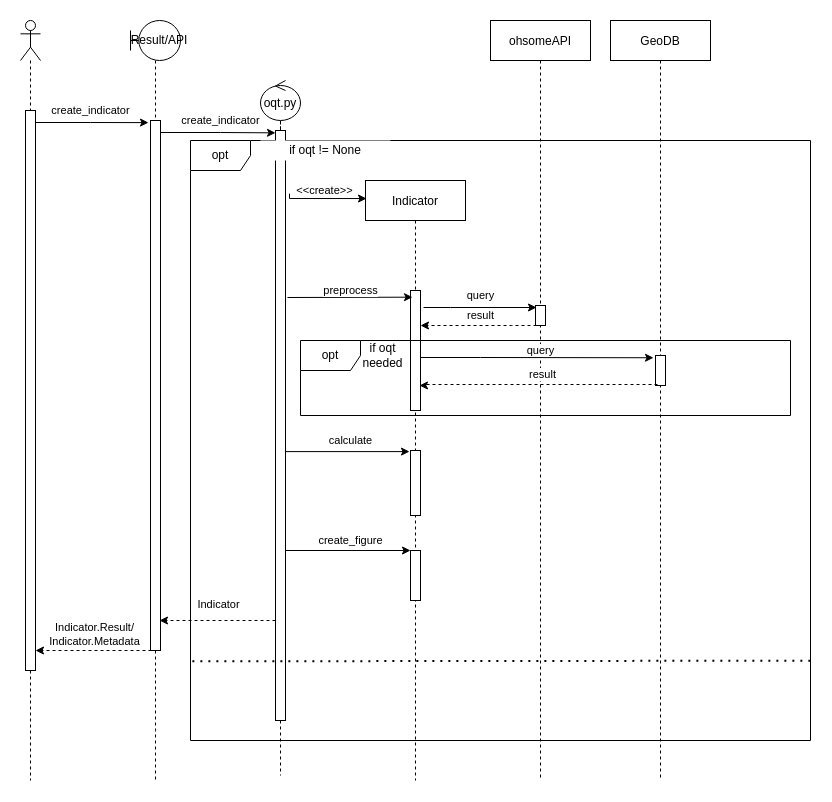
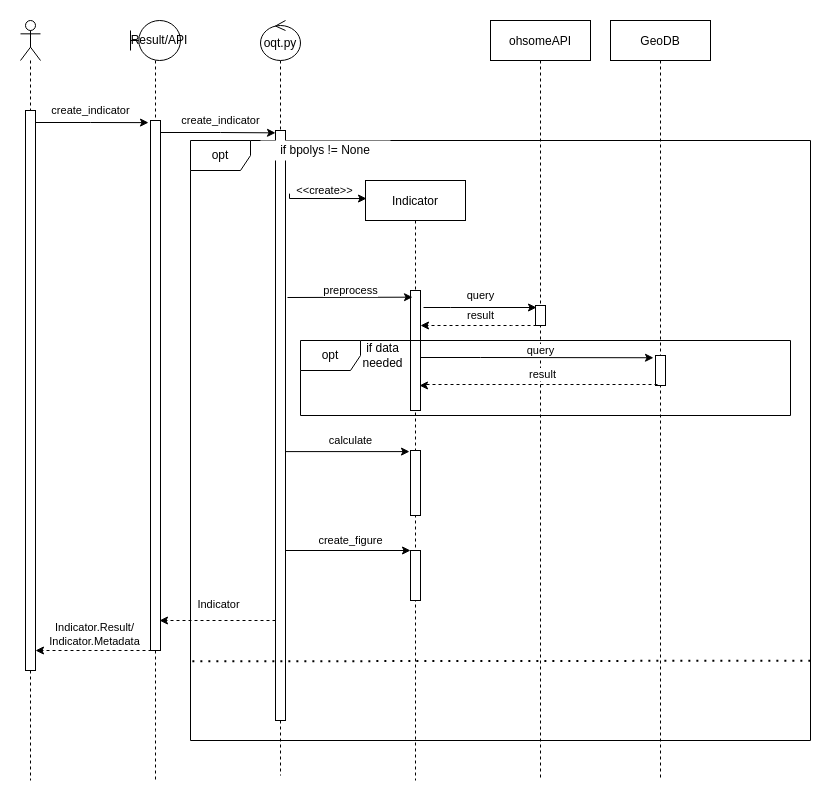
node "oqt.py": moved (281, 101) -> (281, 41)
node "if oqt != None": label "if oqt != None" -> "if bpolys != None"
node "if oqt needed": label "if oqt needed" -> "if data needed"
